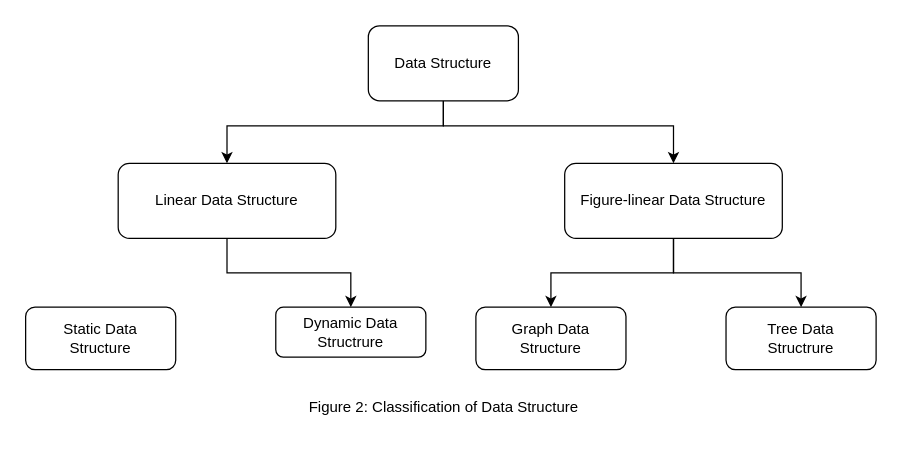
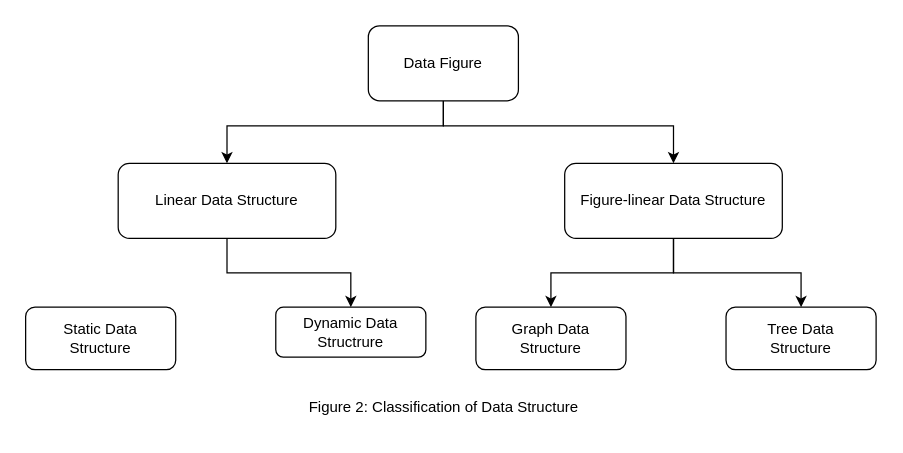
node "Data Structure": label "Data Structure" -> "Data Figure"
node "Tree Data Structrure": label "Tree Data Structrure" -> "Tree Data Structure"
